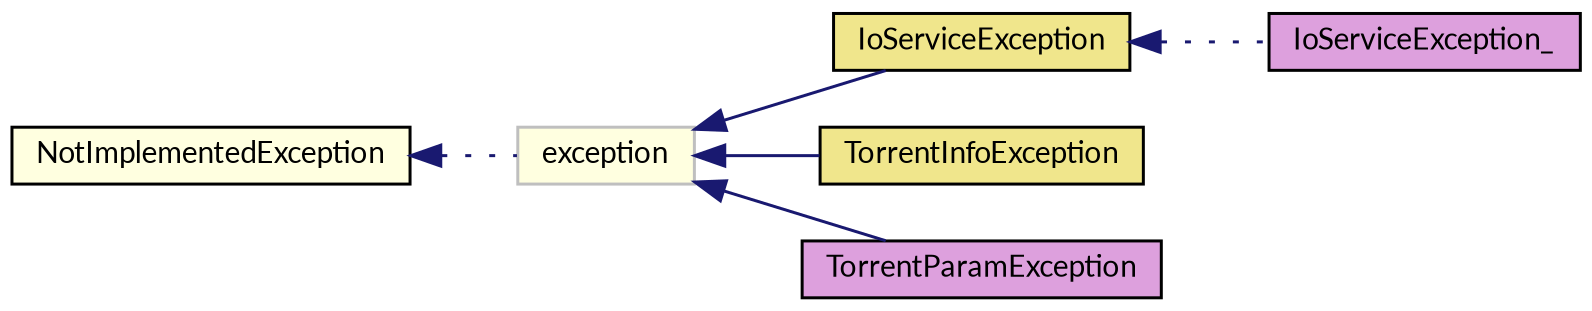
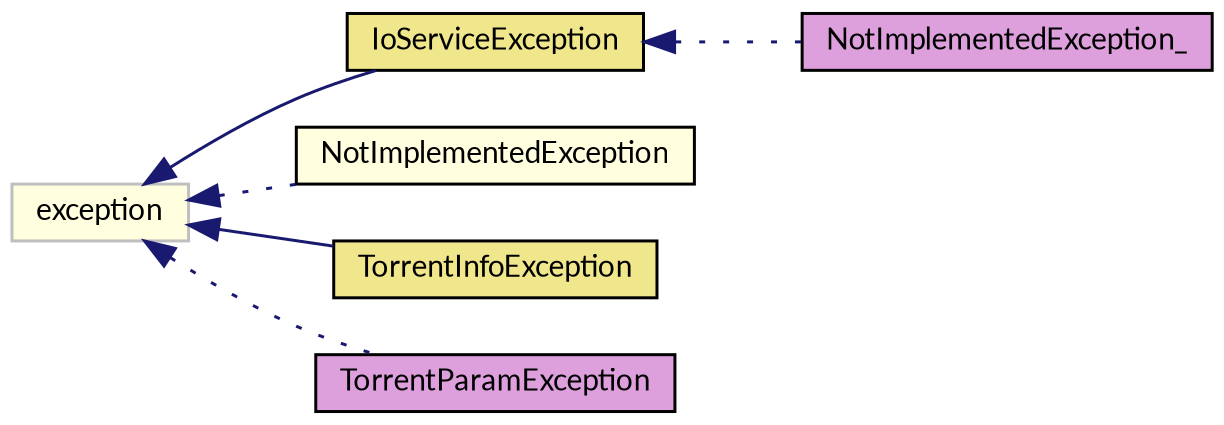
node "IoServiceException_": label "IoServiceException_" -> "NotImplementedException_"
edge "exception" -> "NotImplementedException": reversed
edge "TorrentParamException" -> "exception": style solid -> dotted
